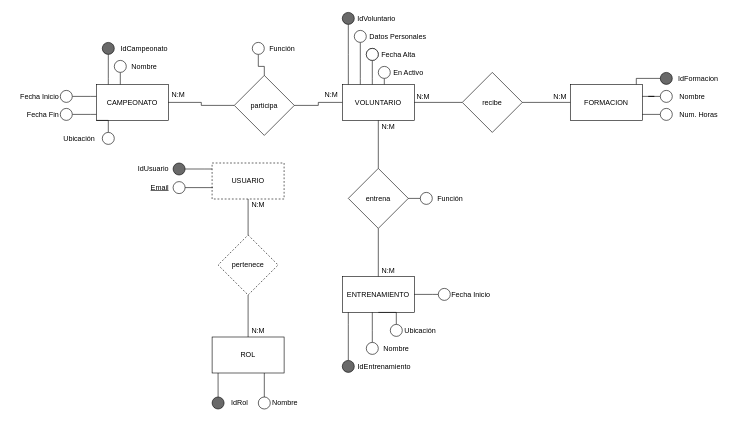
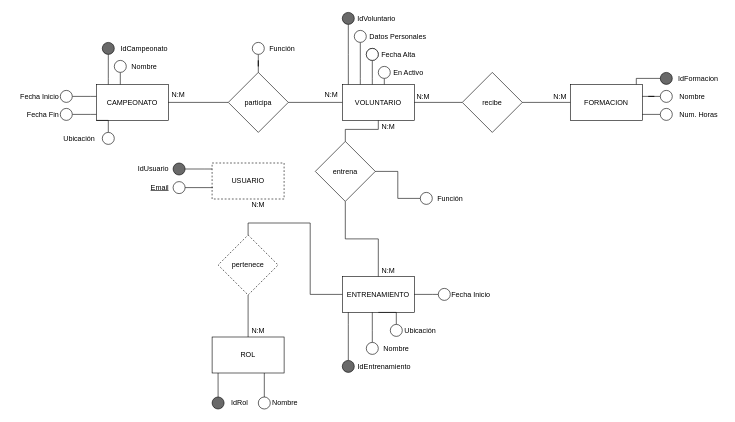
node "participa": moved (264, 105) -> (258, 102)
node "entrena": moved (378, 198) -> (345, 171)
edge "USUARIO" -- "pertenece": now "ENTRENAMIENTO" -- "pertenece"
